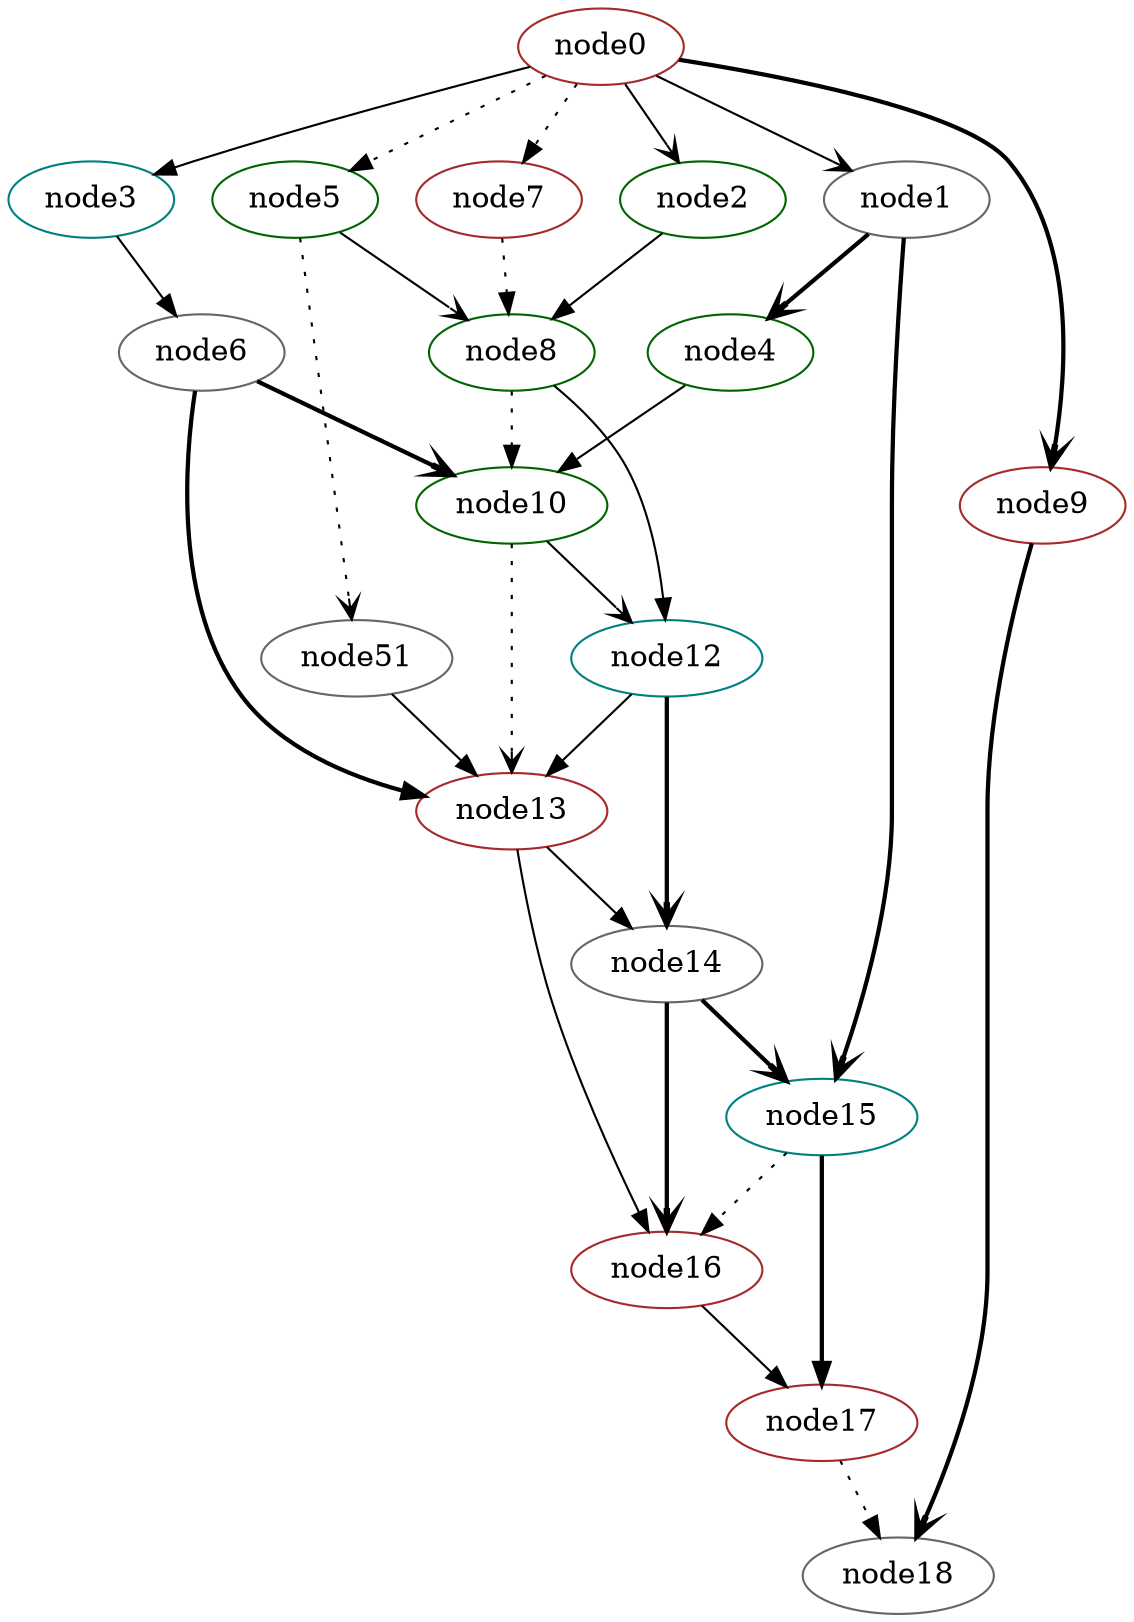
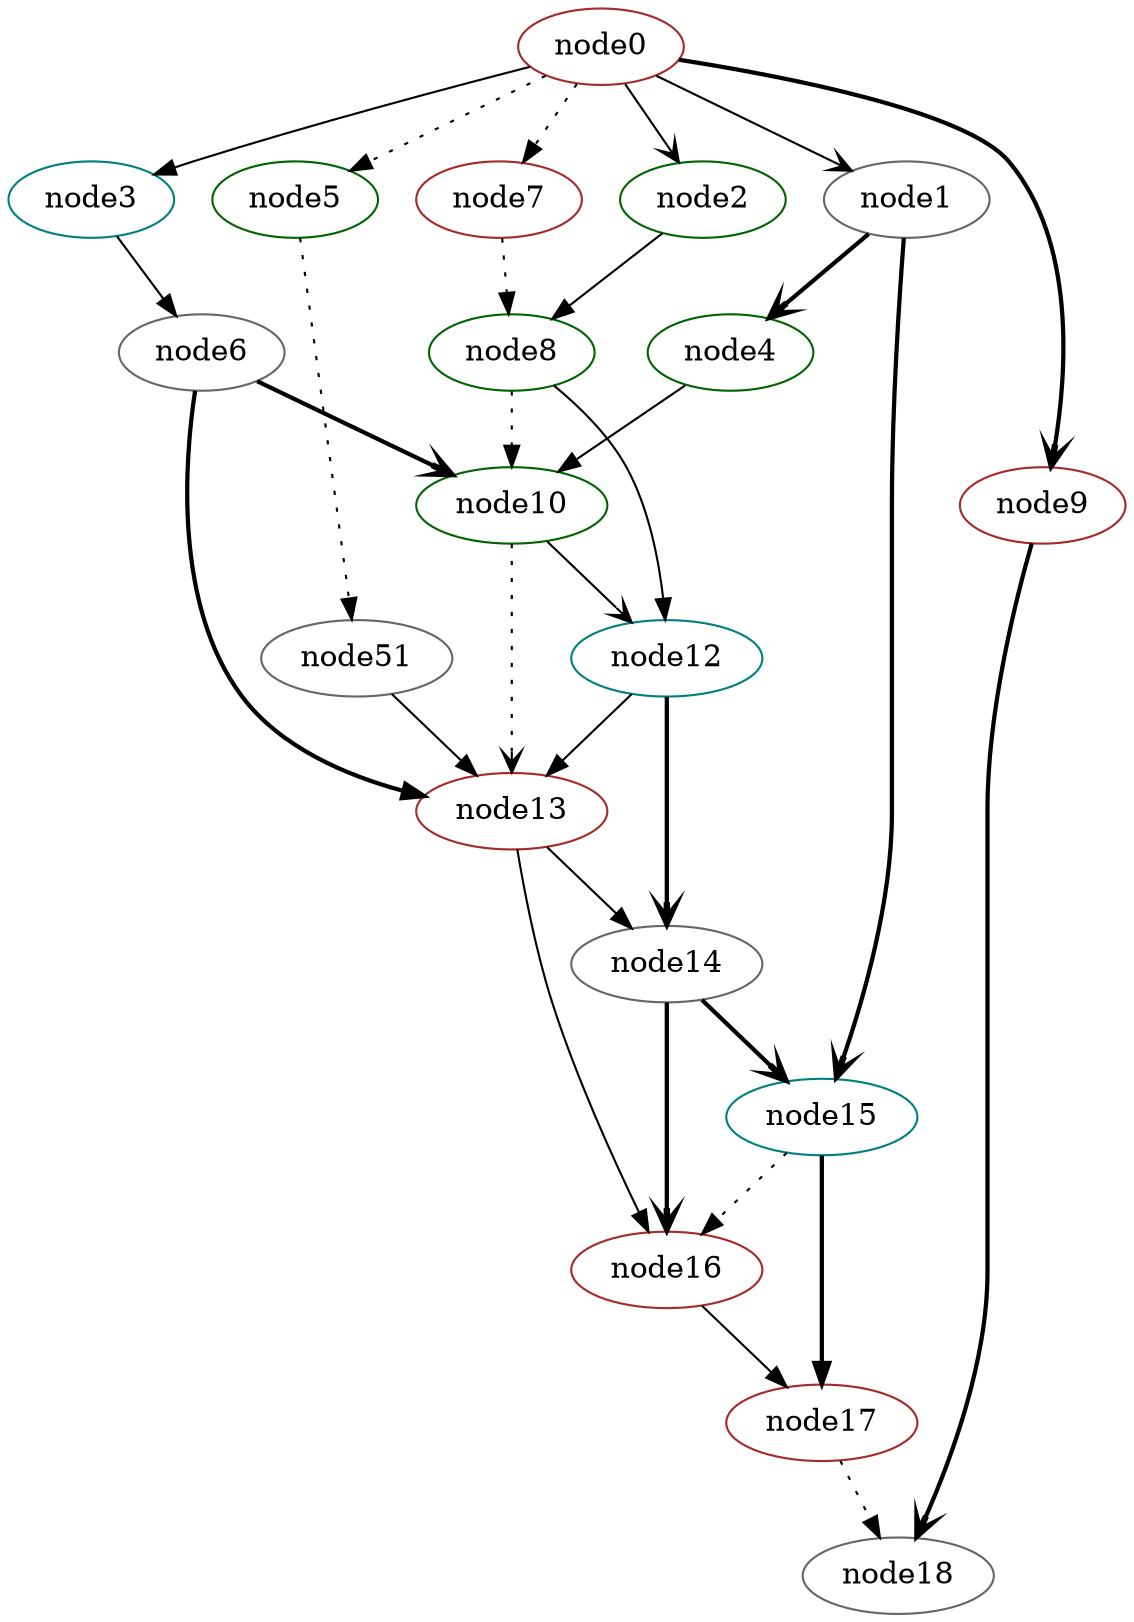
edge "node5" -> "node8": removed
edge "node5" -> "node51": arrowhead vee -> normal
